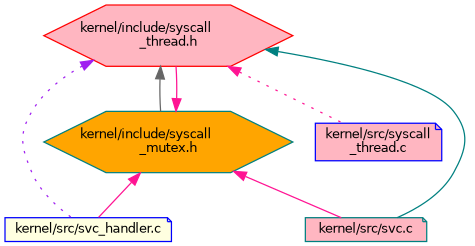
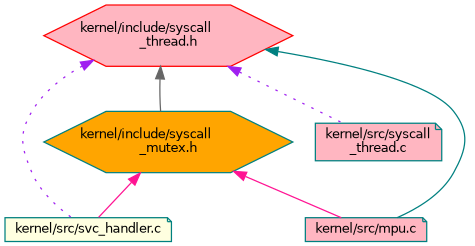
edge "kernel/include/syscall _thread.h" -> "kernel/include/syscall _mutex.h": removed
edge "kernel/src/syscall _thread.c" -> "kernel/include/syscall _thread.h": color deeppink -> purple
node "kernel/src/syscall _thread.c": color blue -> teal
node "kernel/src/svc_handler.c": color blue -> teal
node "kernel/src/svc.c": label "kernel/src/svc.c" -> "kernel/src/mpu.c"
